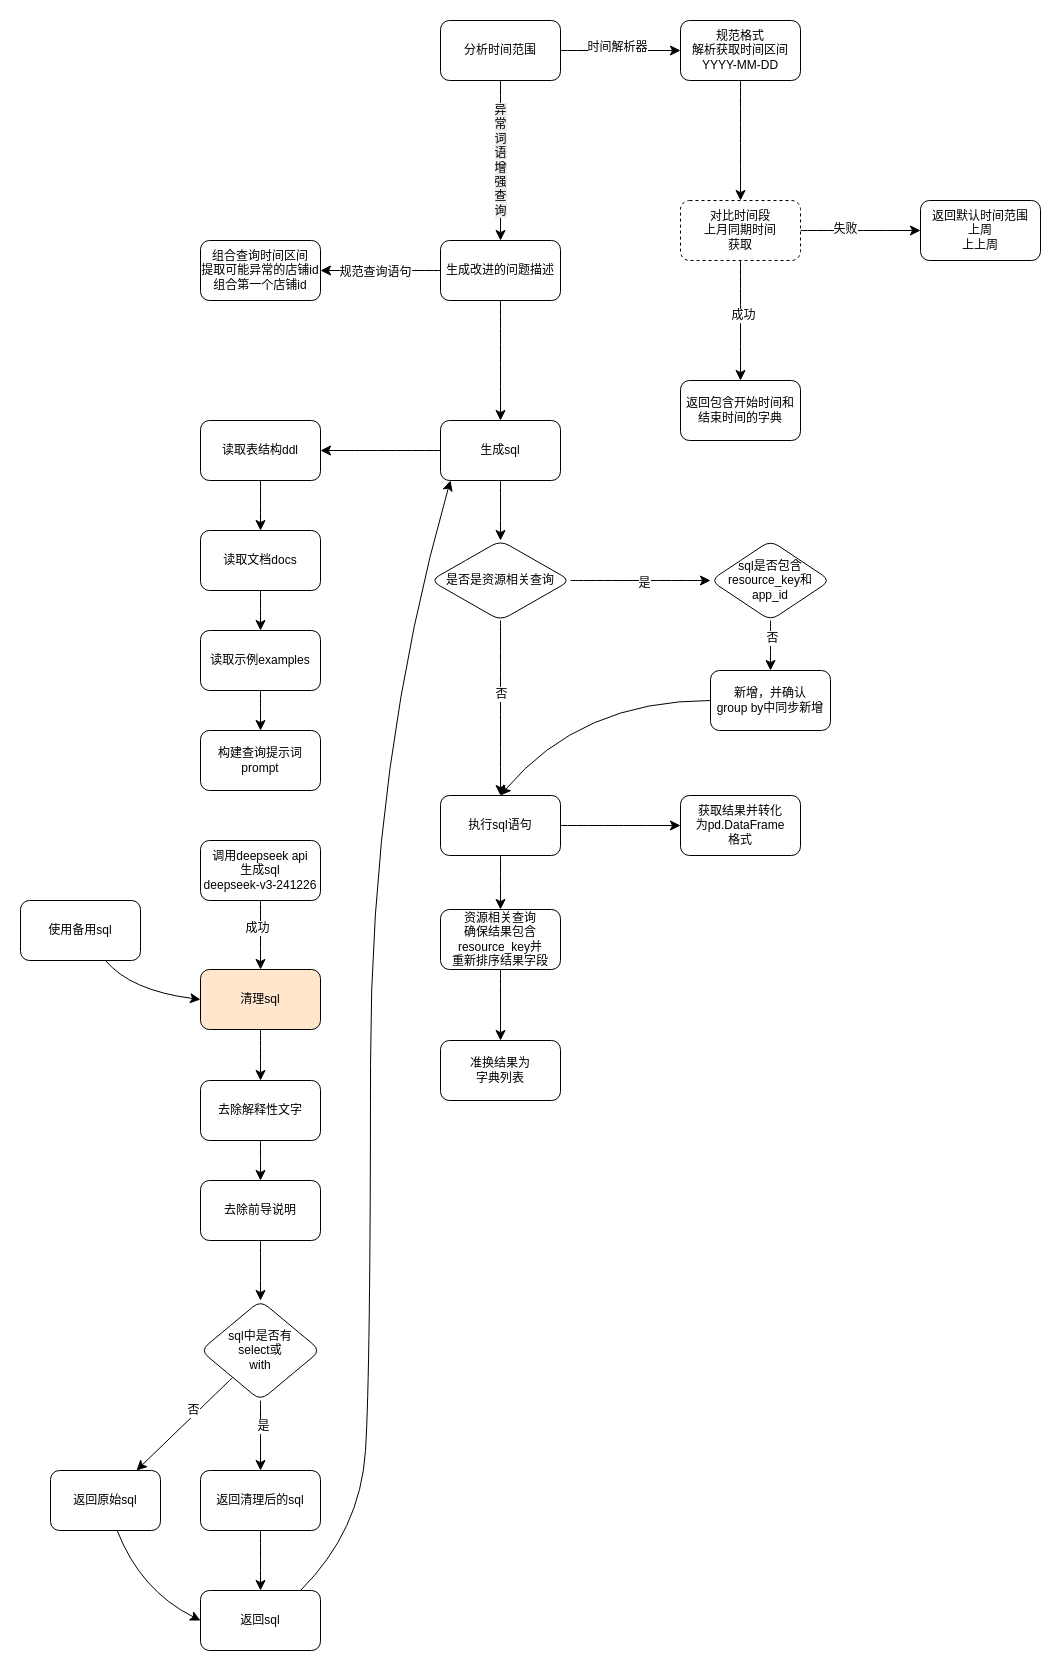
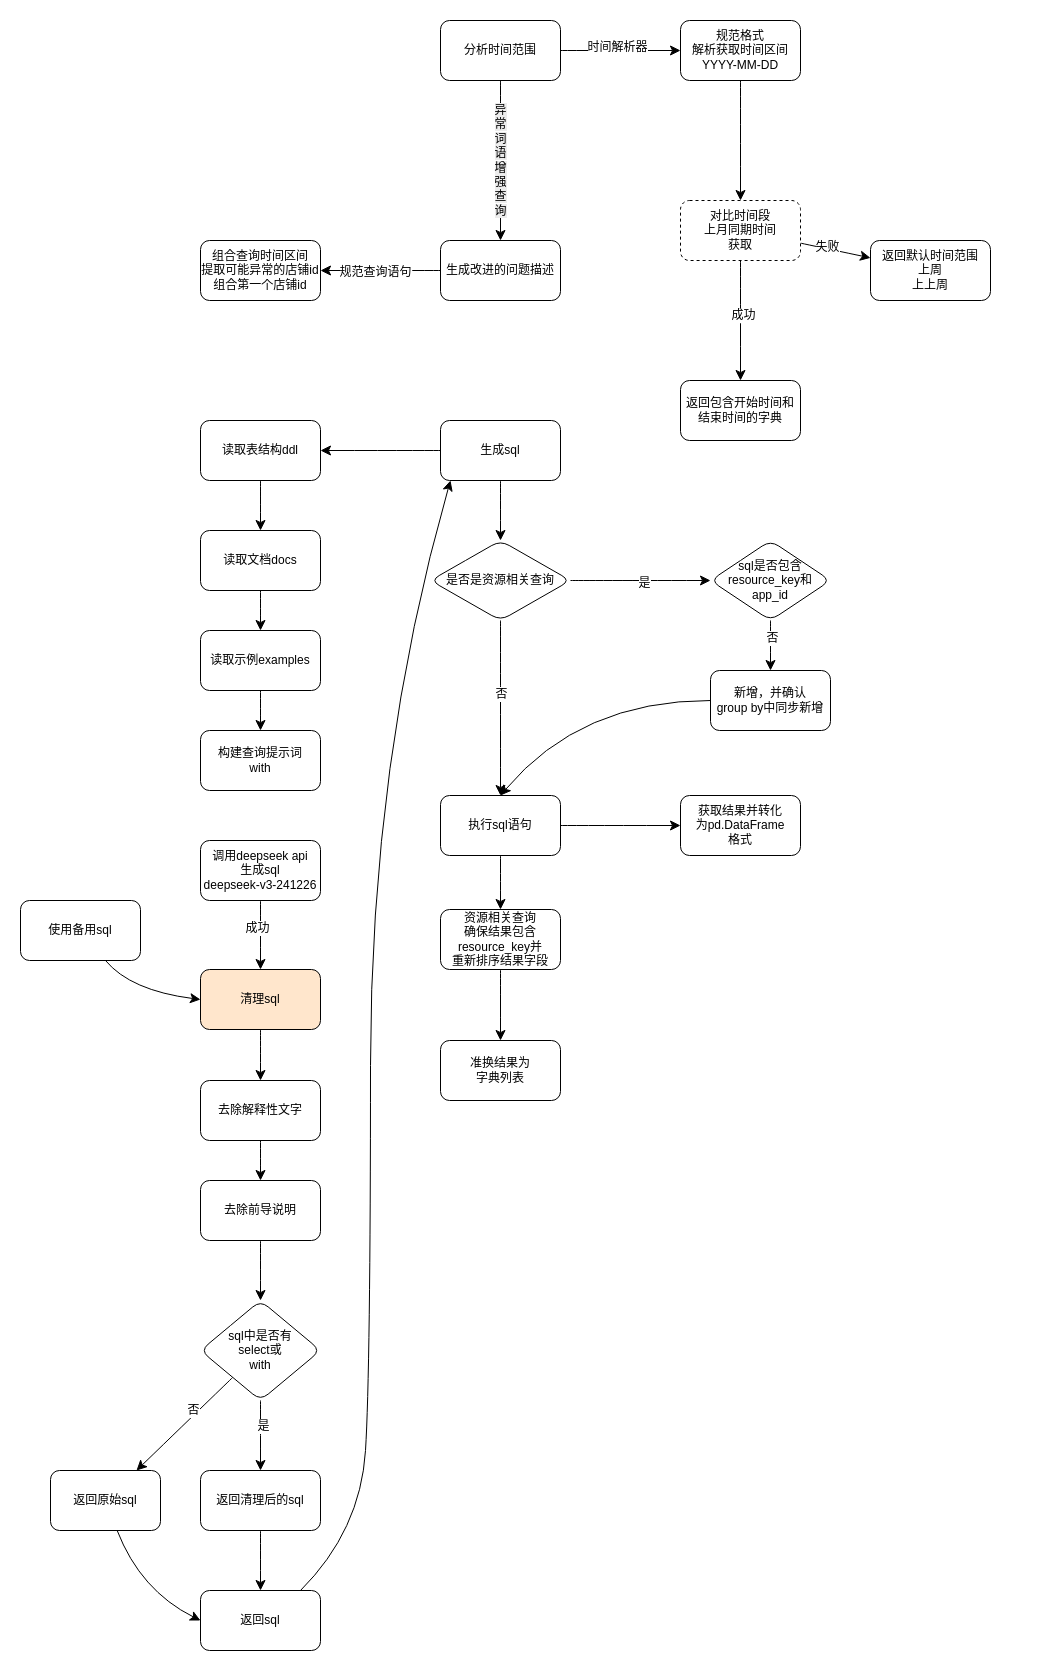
node "返回默认时间范围 上周 上上周": moved (981, 231) -> (931, 271)
edge "生成改进的问题描述" -> "生成sql": removed
node "构建查询提示词 prompt": label "构建查询提示词 prompt" -> "构建查询提示词 with"
